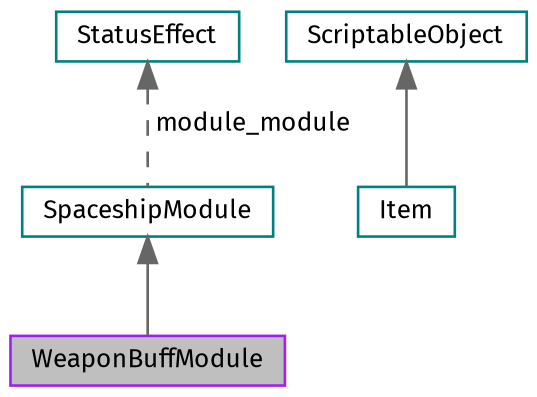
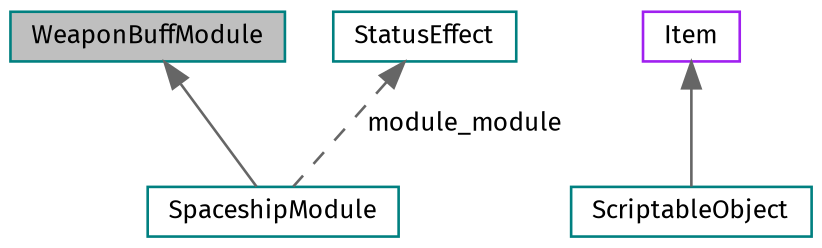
edge "Item" -> "ScriptableObject": reversed
node "Item": color teal -> purple
edge "WeaponBuffModule" -> "SpaceshipModule": reversed
node "WeaponBuffModule": color purple -> teal
